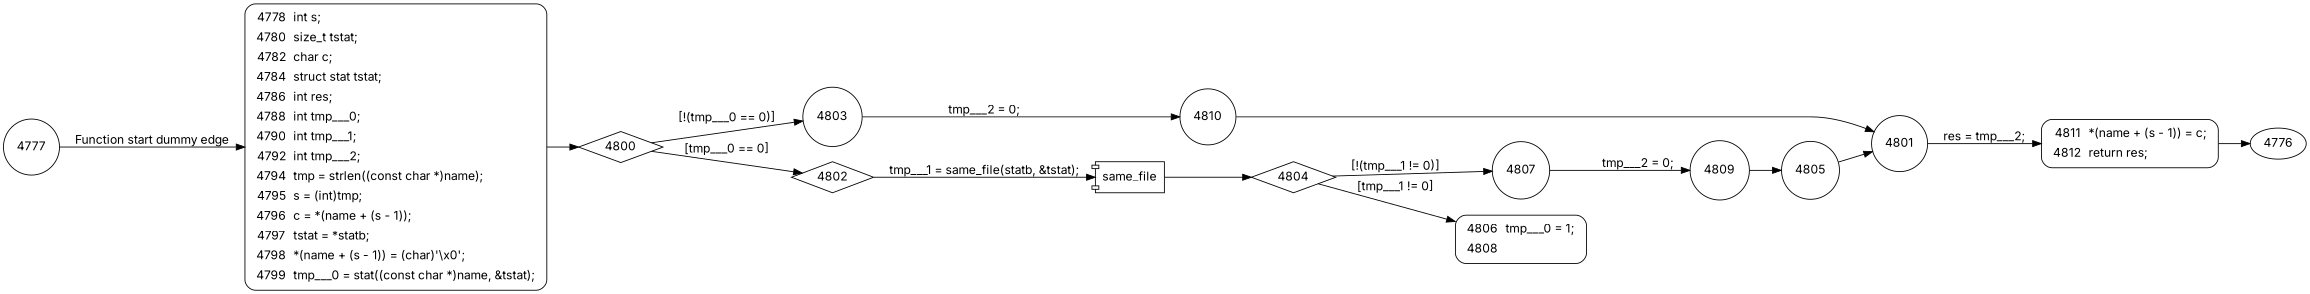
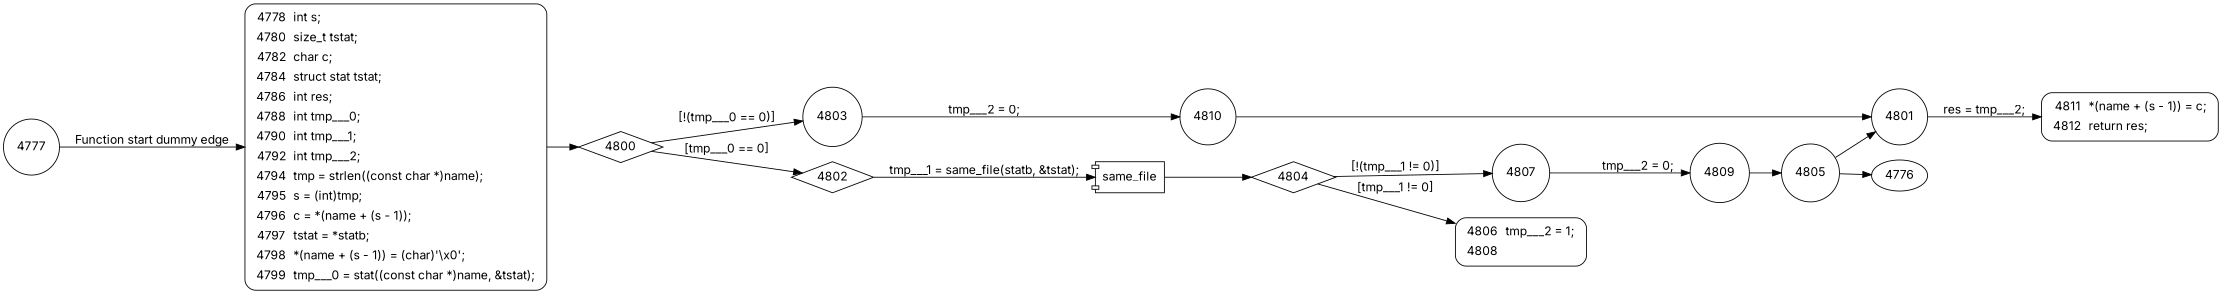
edge "4811" -> "4776": now "4805" -> "4776"
node "4806": text "tmp___0 = 1;" -> "tmp___2 = 1;"
